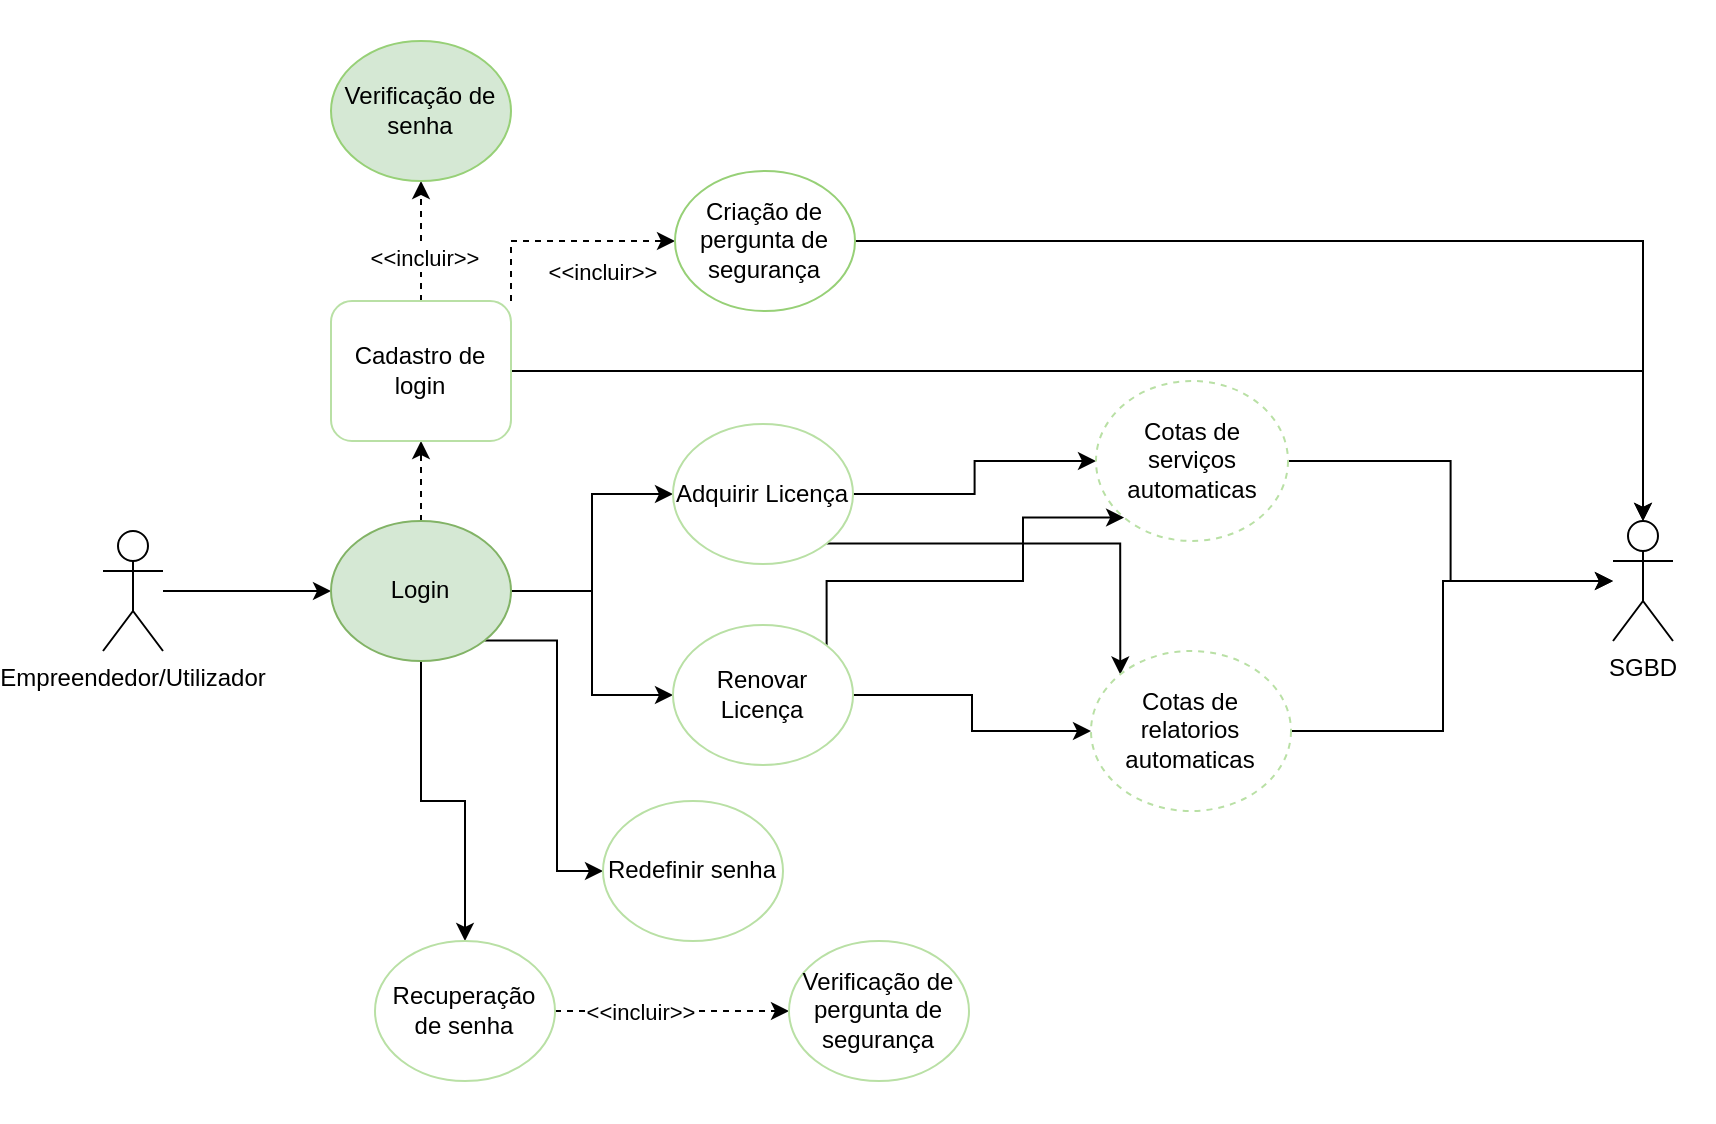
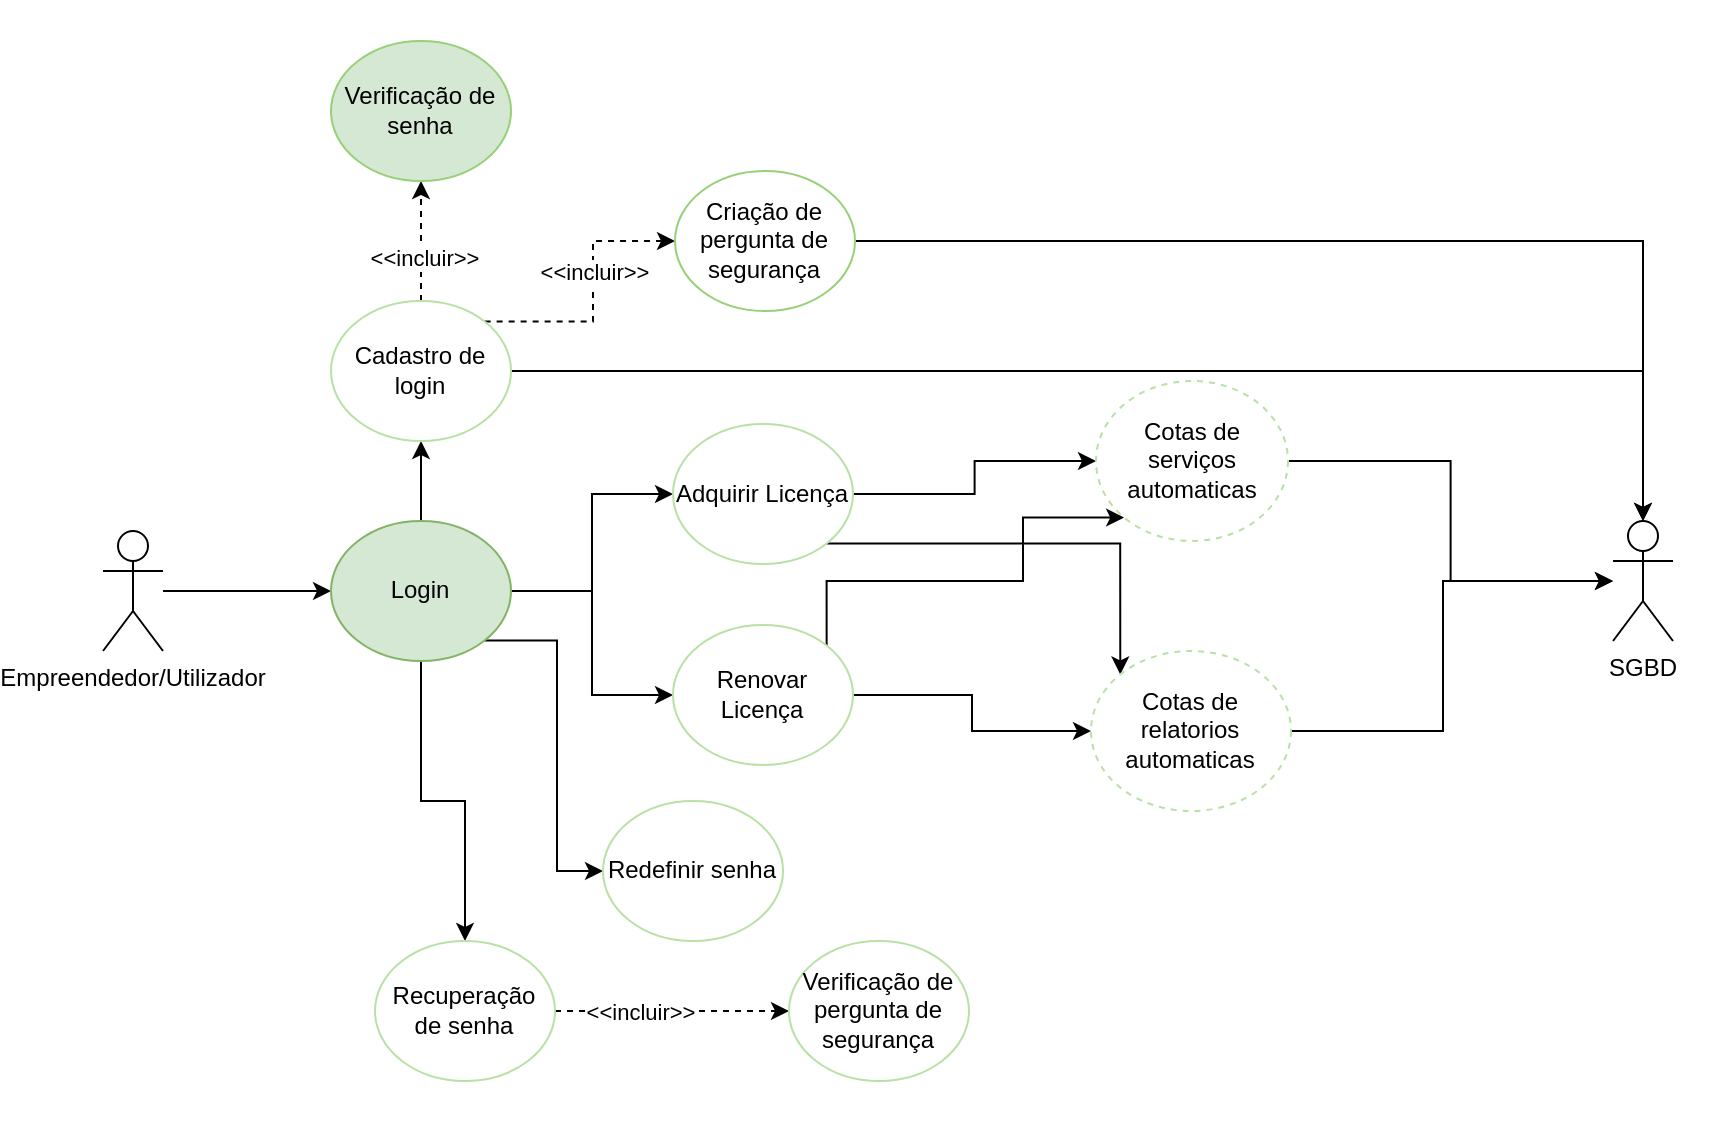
node "Cadastro de login": shape rounded rectangle -> ellipse
edge "Login" -> "Cadastro de login": style dashed -> solid
